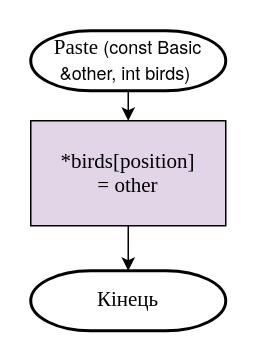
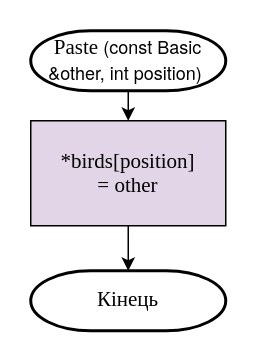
node "Paste (const Basic &other, int birds)": label "Paste (const Basic &other, int birds)" -> "Paste (const Basic &other, int position)"
